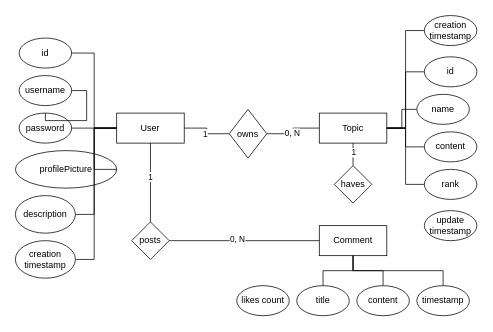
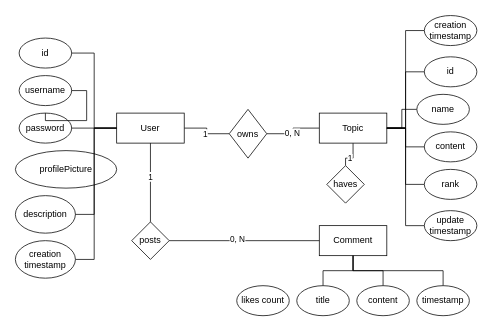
edge "User" -- "profilePicture": removed
node "haves": moved (353, 184) -> (345, 184)
edge "Topic" -- "update timestamp": added
